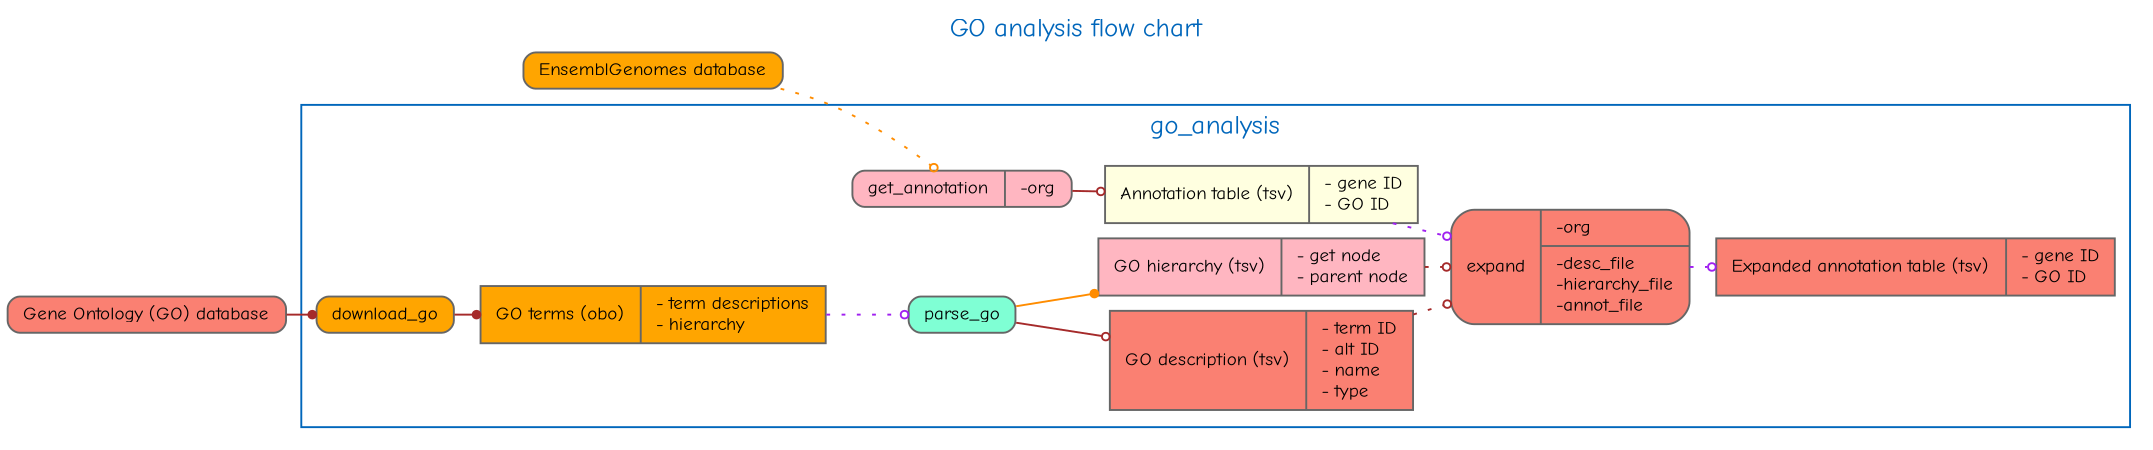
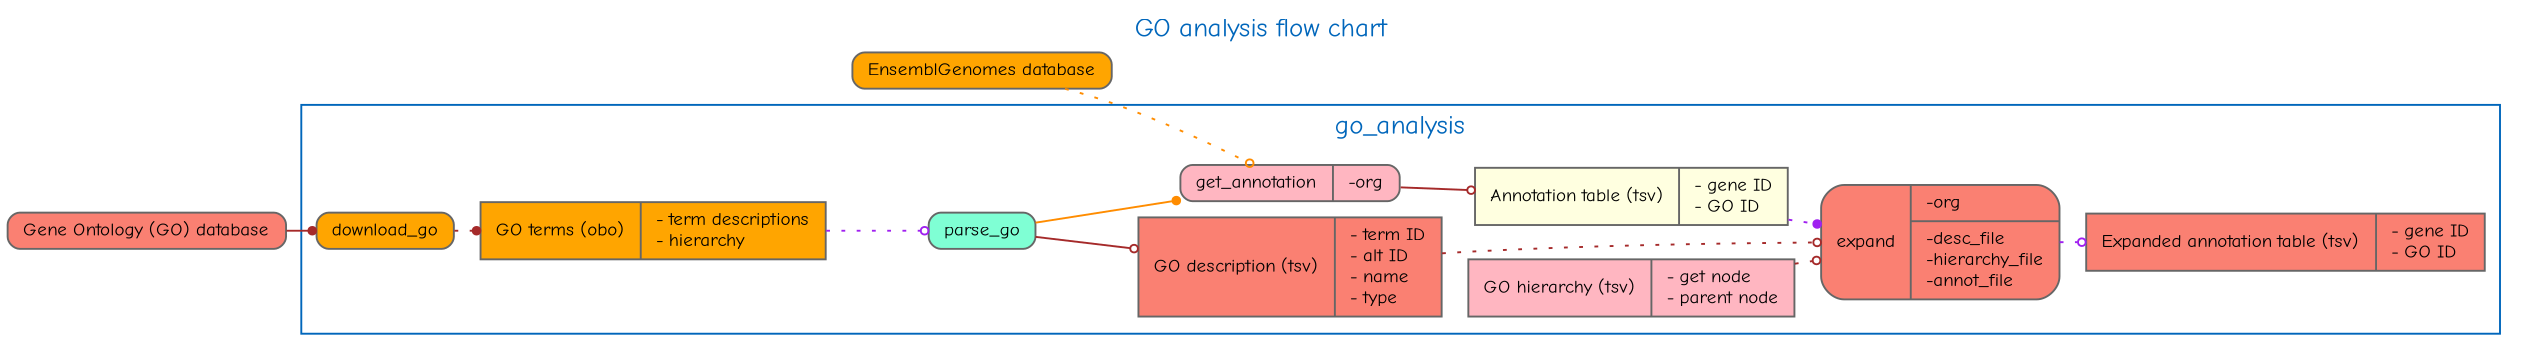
edge "Annotation table (tsv)" -> "expand": arrowhead odot -> dot
edge "parse_go" -> "GO hierarchy (tsv)": now "parse_go" -> "get_annotation"
edge "download_go" -> "GO terms (obo)": style solid -> dotted
